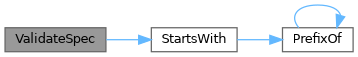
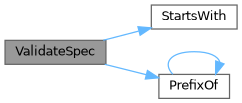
edge "StartsWith" -> "PrefixOf": now "ValidateSpec" -> "PrefixOf"
